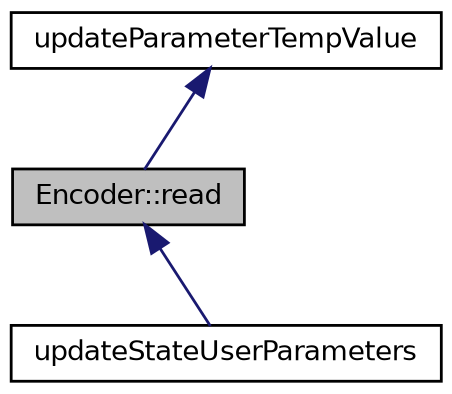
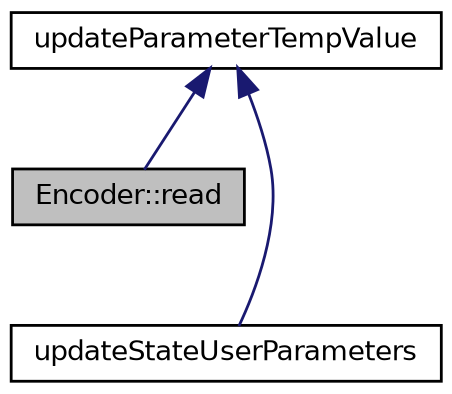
edge "updateStateUserParameters" -> "Encoder::read": now "updateStateUserParameters" -> "updateParameterTempValue"
